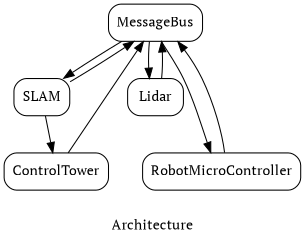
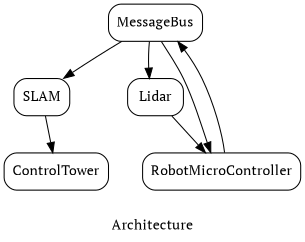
edge "SLAM" -> "MessageBus": removed
edge "Lidar" -> "MessageBus": now "Lidar" -> "RobotMicroController"
edge "ControlTower" -> "MessageBus": removed
